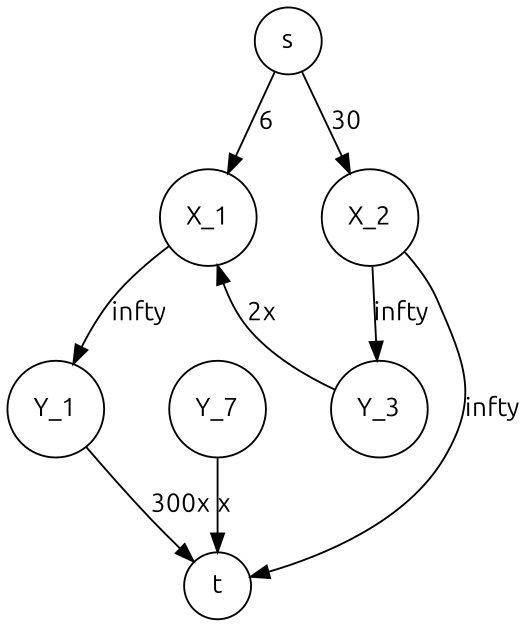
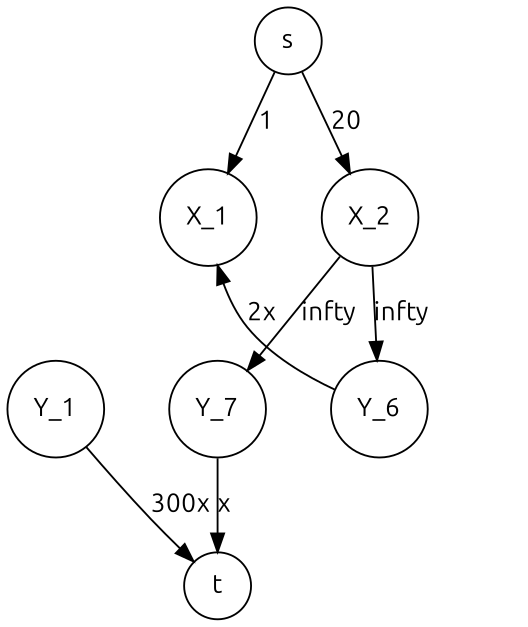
edge "s" -> "X_1": label "6" -> "1"
edge "s" -> "X_2": label "30" -> "20"
edge "X_1" -> "Y_1": removed, label "infty"
node "Y_3": label "Y_3" -> "Y_6"
edge "X_2" -> "t": now "X_2" -> "Y_7"
